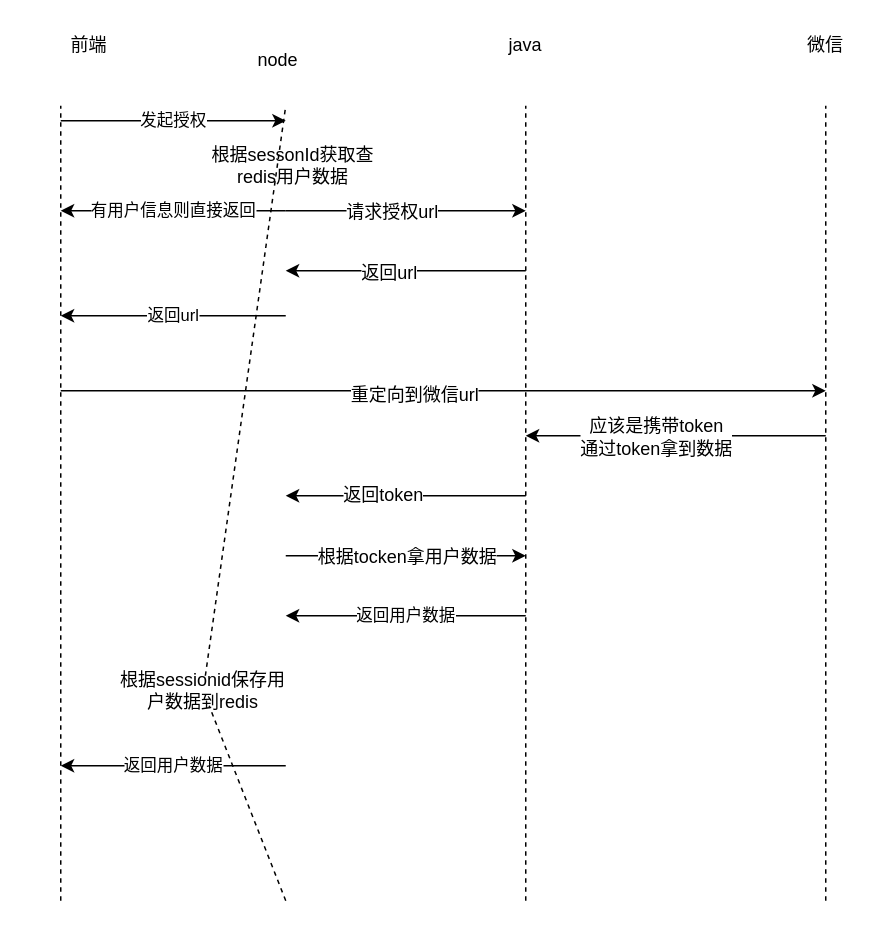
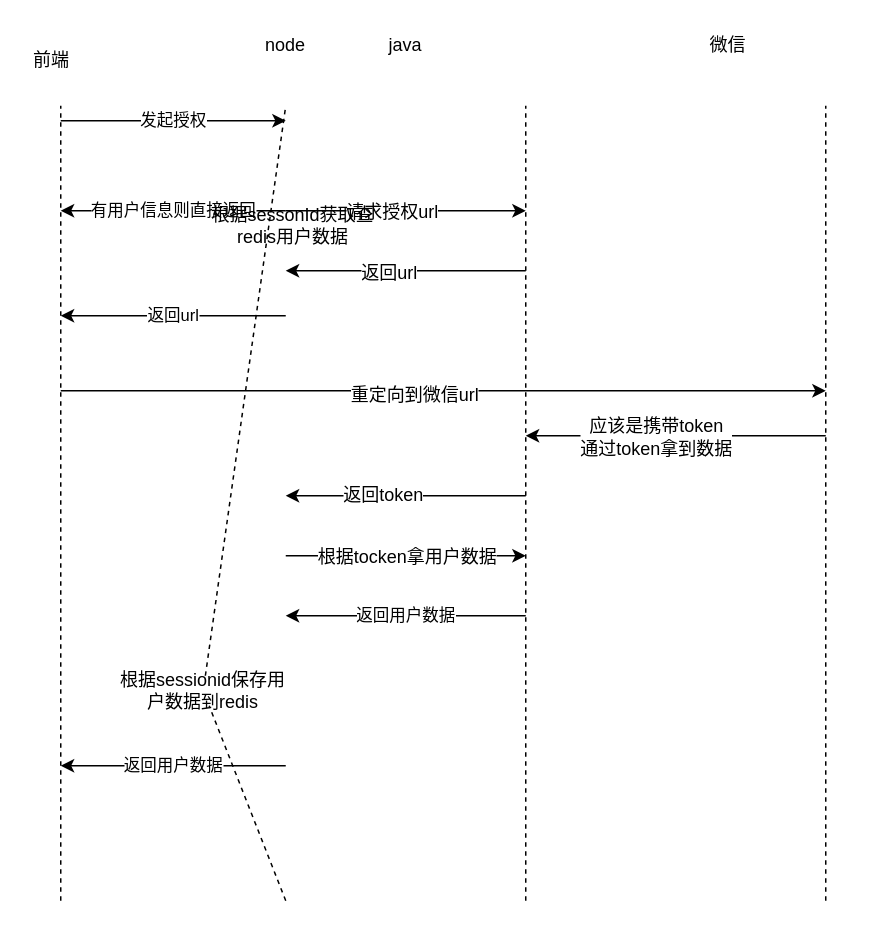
node "前端": moved (98, 46) -> (61, 61)
node "java": moved (526, 46) -> (406, 46)
node "微信": moved (826, 46) -> (728, 46)
node "node": moved (278, 61) -> (286, 46)
node "根据sessonId获取查redis用户数据": moved (293, 166) -> (293, 226)
